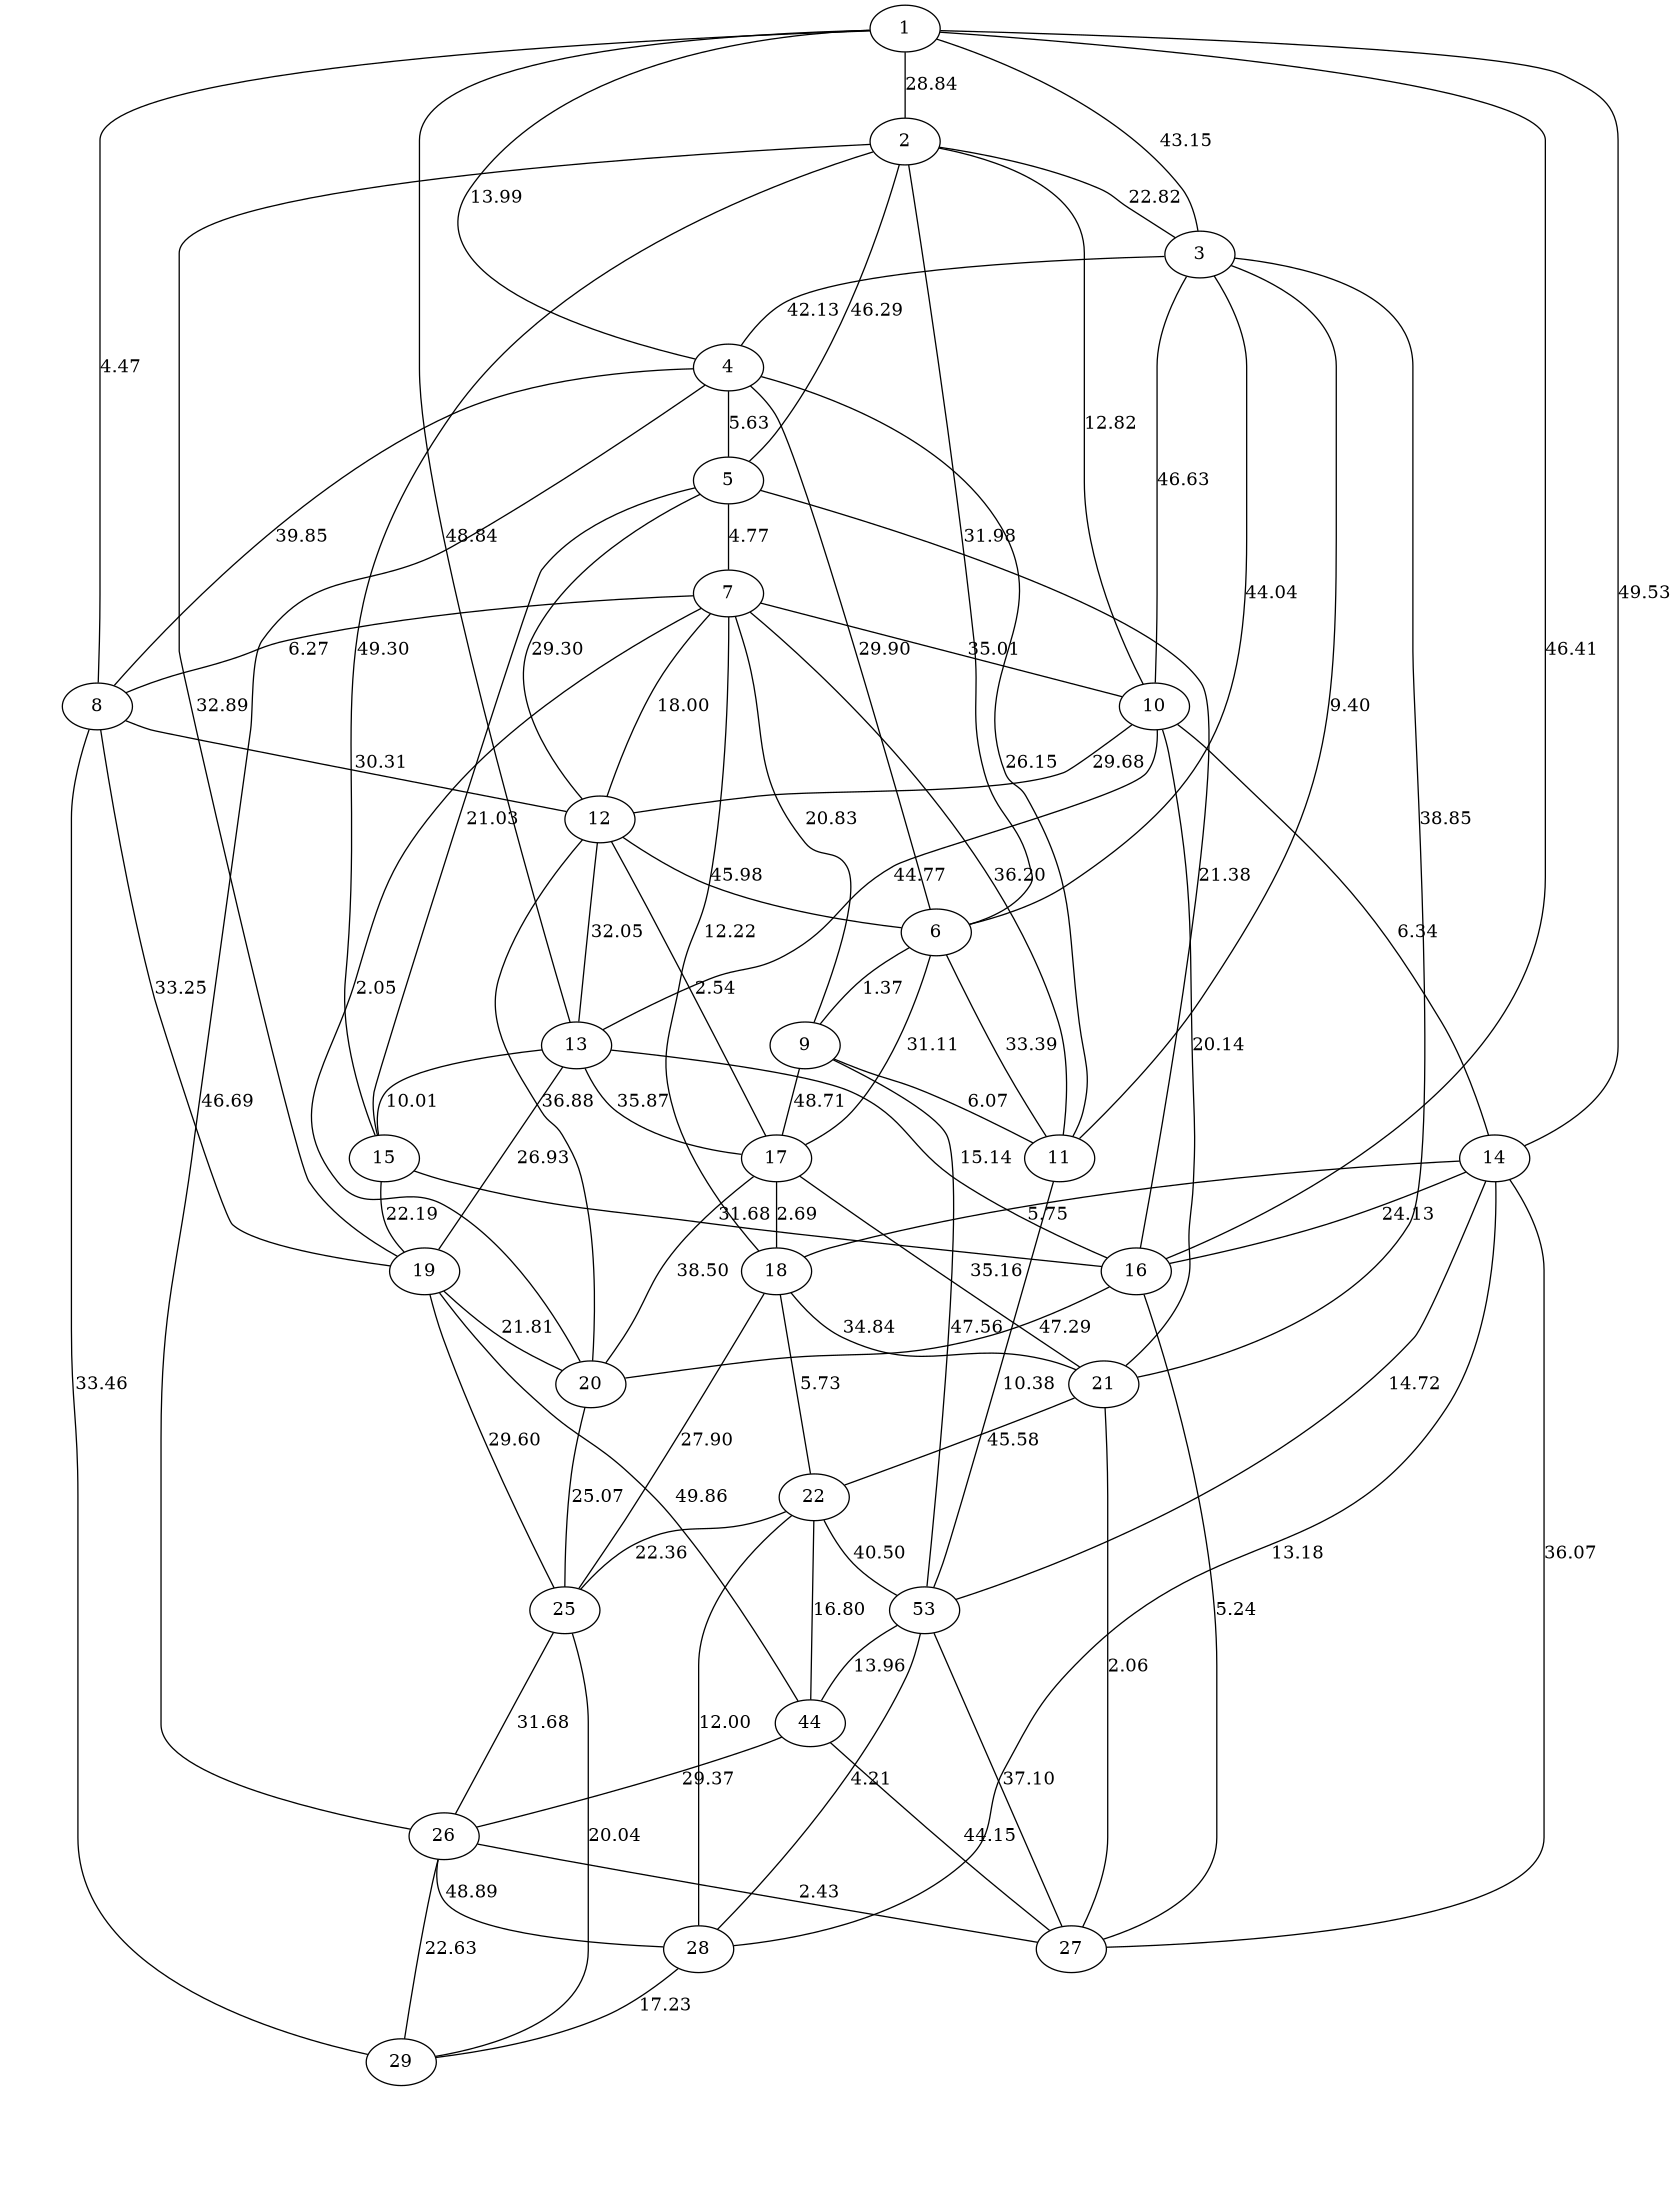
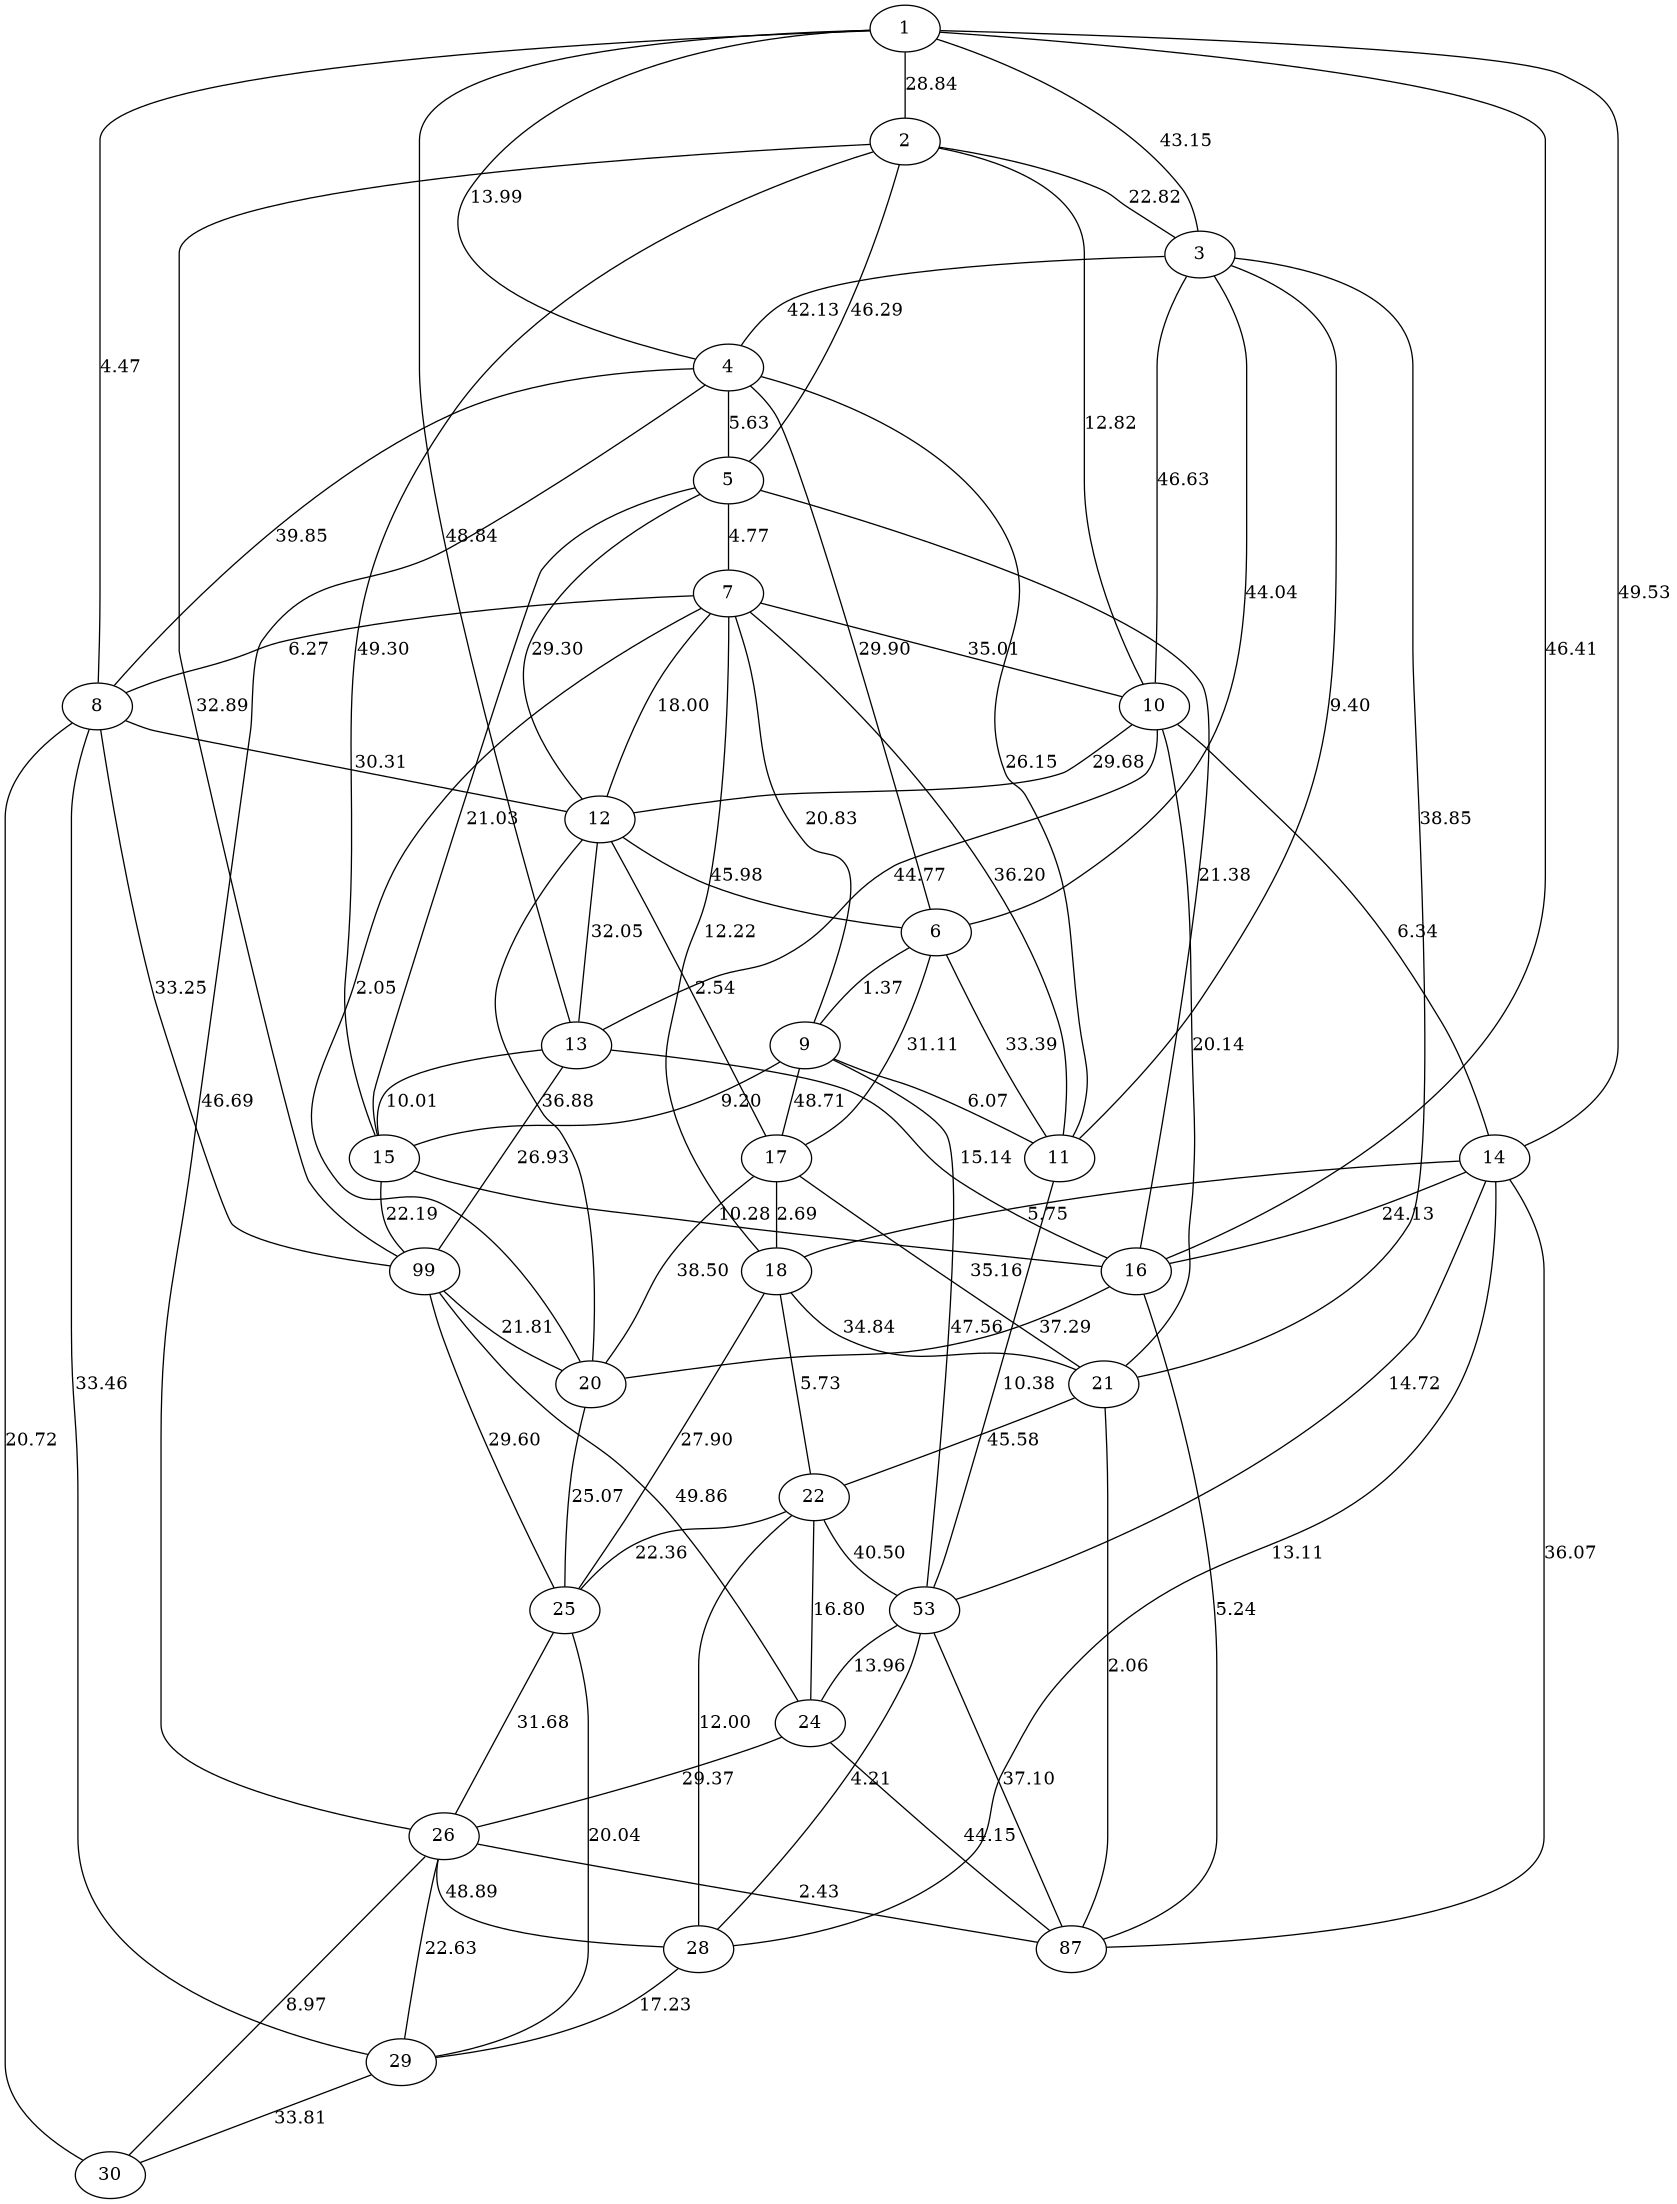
edge "2" -- "6": removed, label "31.98"
edge "9" -- "15": added, label "9.20"
edge "13" -- "17": removed, label "35.87"
edge "15" -- "16": label "31.68" -> "10.28"
node "19": label "19" -> "99"
edge "16" -- "20": label "47.29" -> "37.29"
edge "14" -- "28": label "13.18" -> "13.11"
node "44": label "44" -> "24"
node "27": label "27" -> "87"
node "30": added
